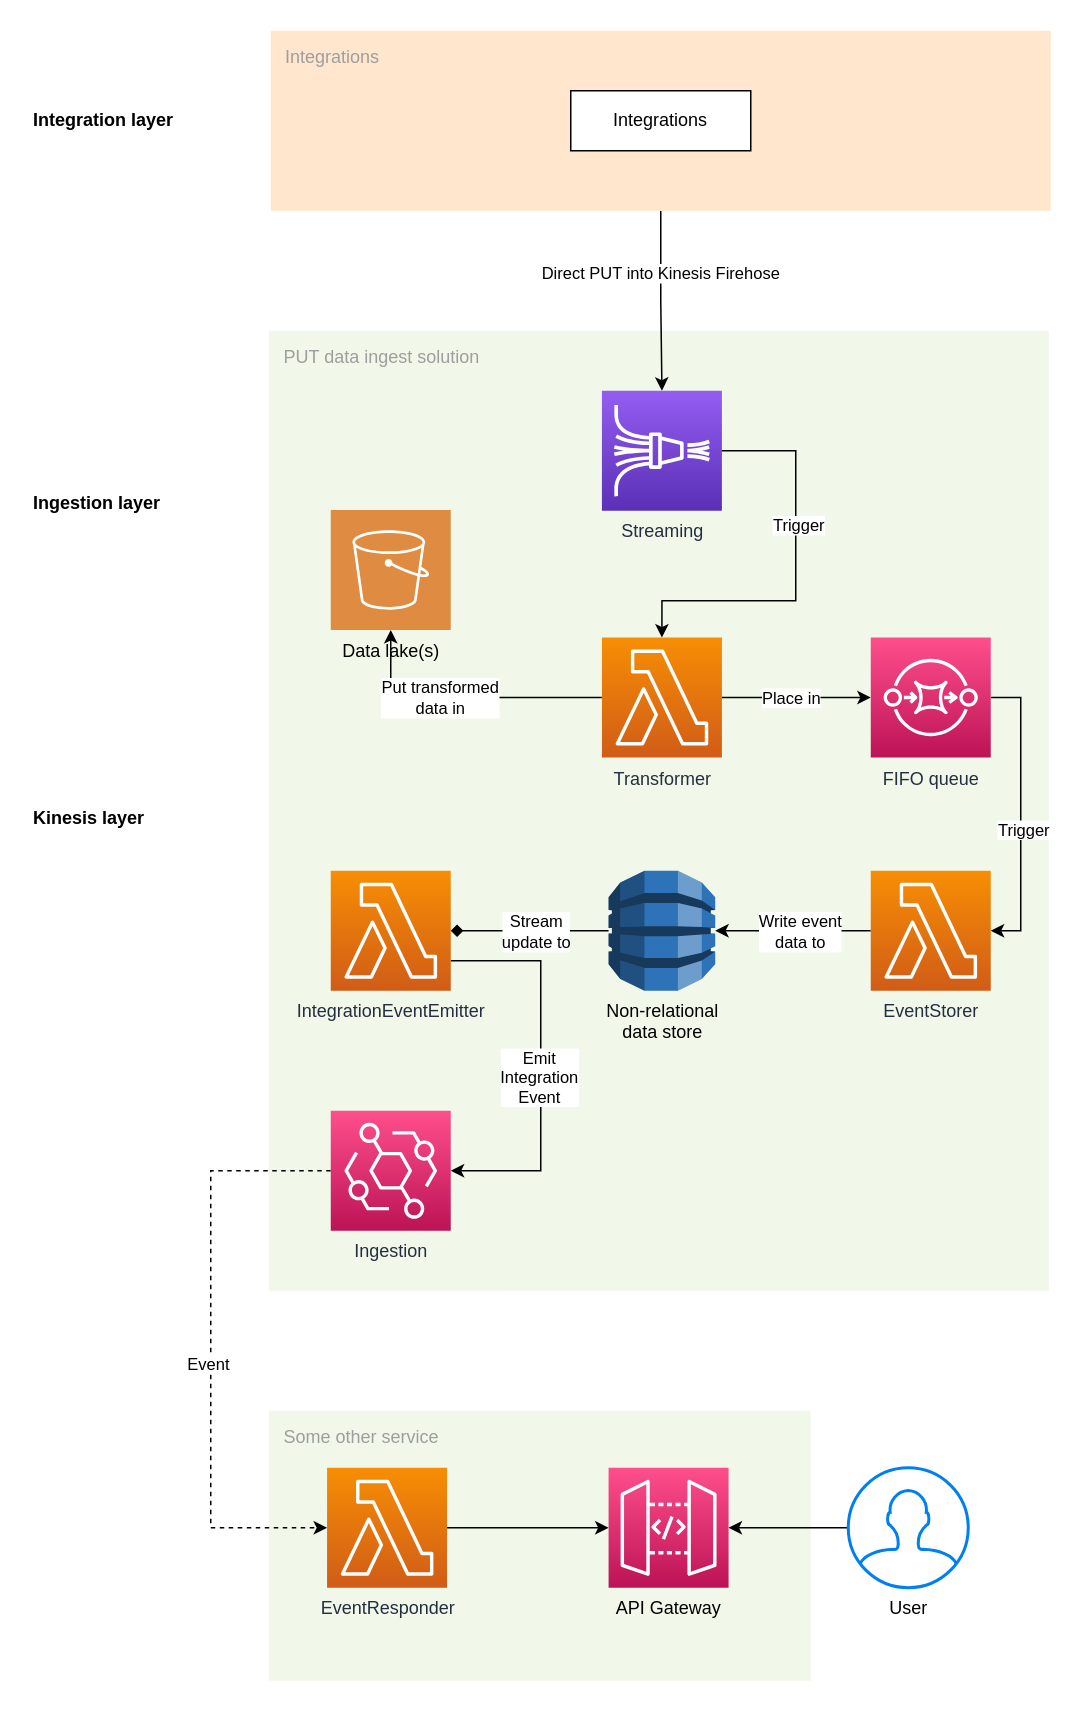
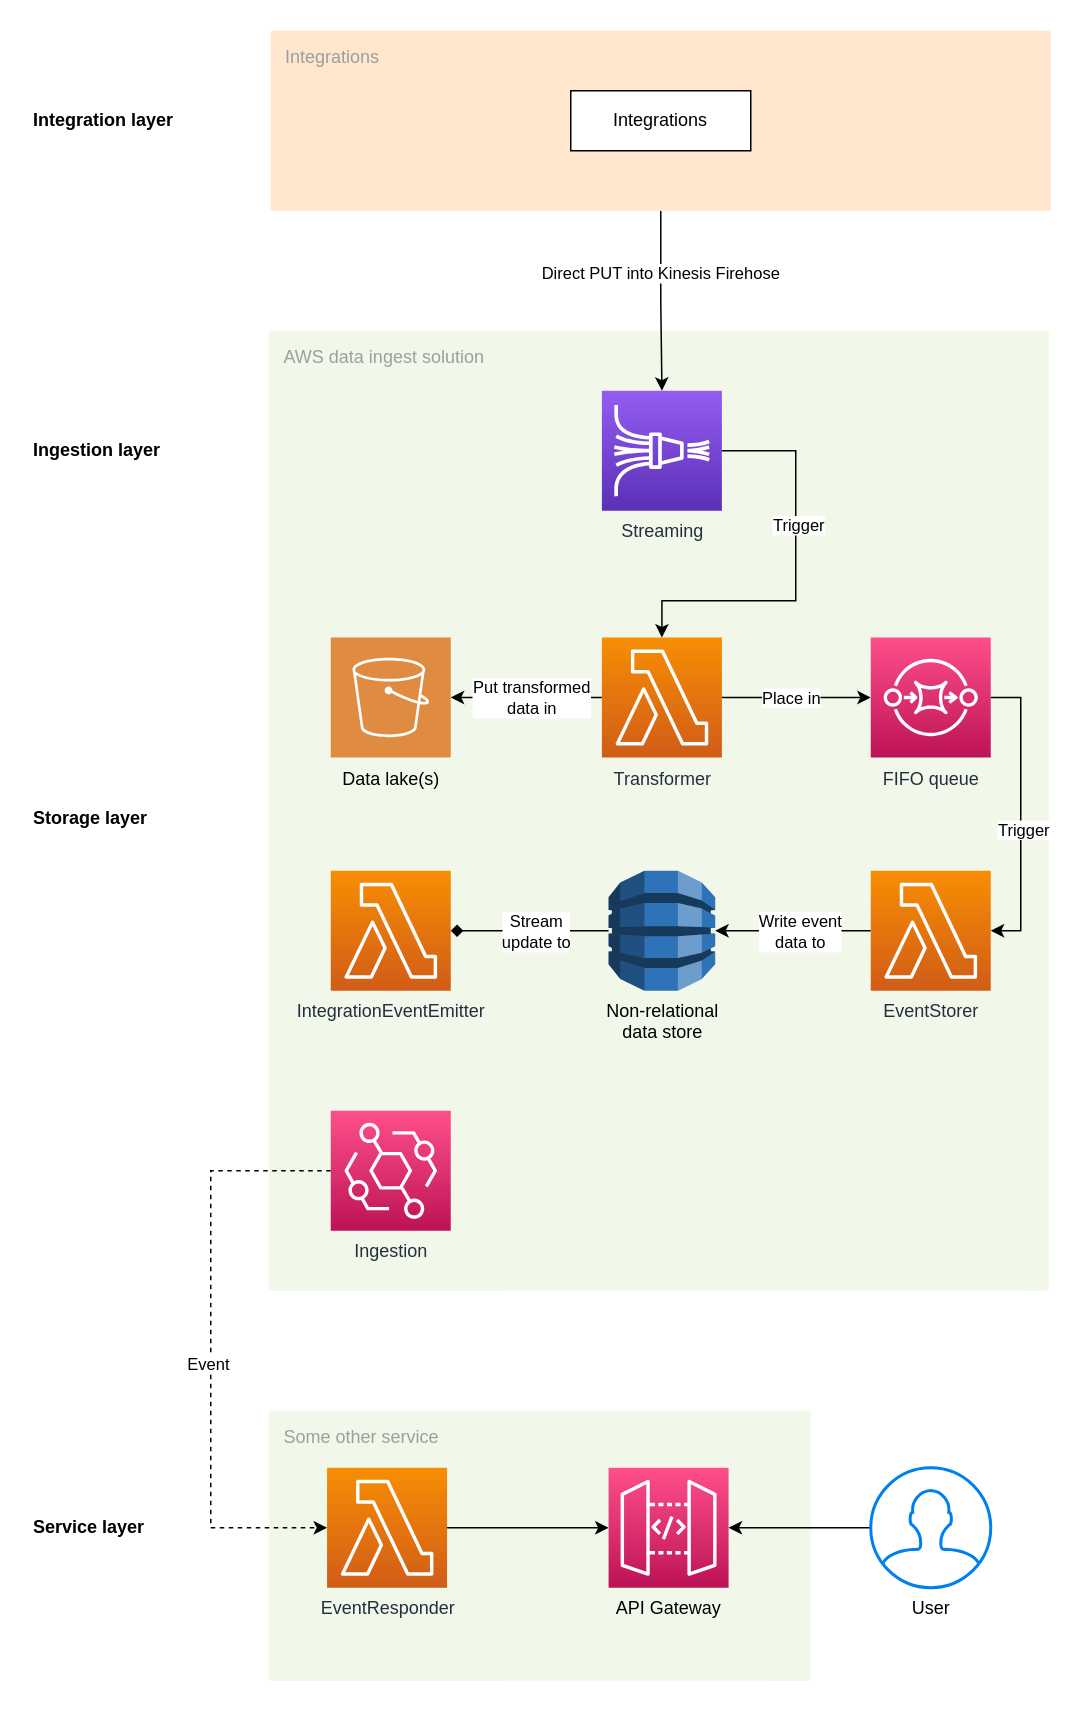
node "PUT data ingest solution": label "PUT data ingest solution" -> "AWS data ingest solution"
node "Ingestion layer": moved (106, 503) -> (106, 451)
node "Data lake(s)": moved (391, 570) -> (391, 698)
node "Kinesis layer": label "Kinesis layer" -> "Storage layer"
edge "IntegrationEventEmitter" -> "Ingestion": removed, label "EmitIntegrationEvent"
node "Service layer": added
node "User": moved (908, 1528) -> (931, 1528)
